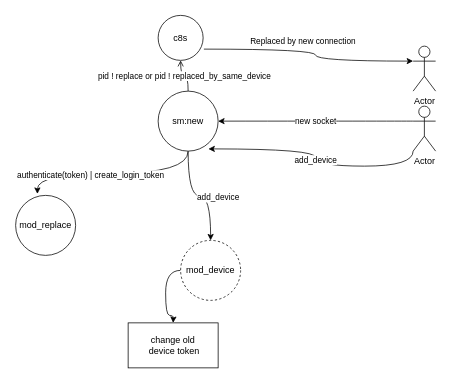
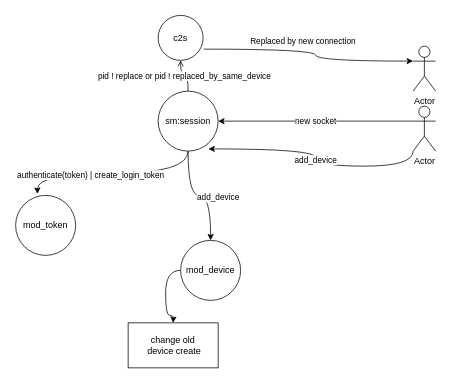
node "c8s": label "c8s" -> "c2s"
node "sm:new": label "sm:new" -> "sm:session"
node "mod_replace": label "mod_replace" -> "mod_token"
node "mod_device": style dashed -> solid
node "change old device token": label "change old device token" -> "change old device create"
